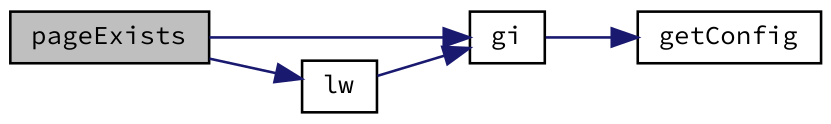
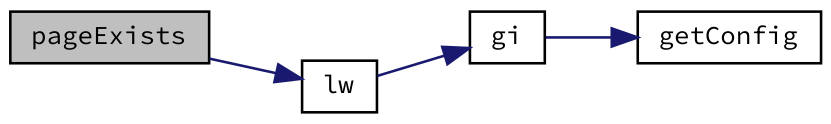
edge "pageExists" -> "gi": removed
